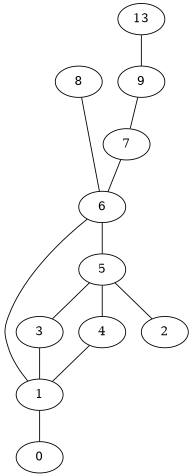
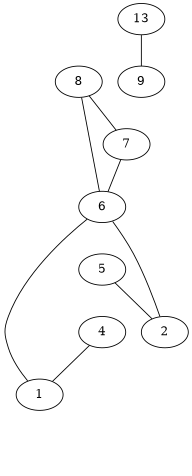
edge "9" -- "7": now "8" -- "7"
edge "6" -- "5": now "6" -- "2"
edge "5" -- "4": removed
node "3": removed
node "0": removed
